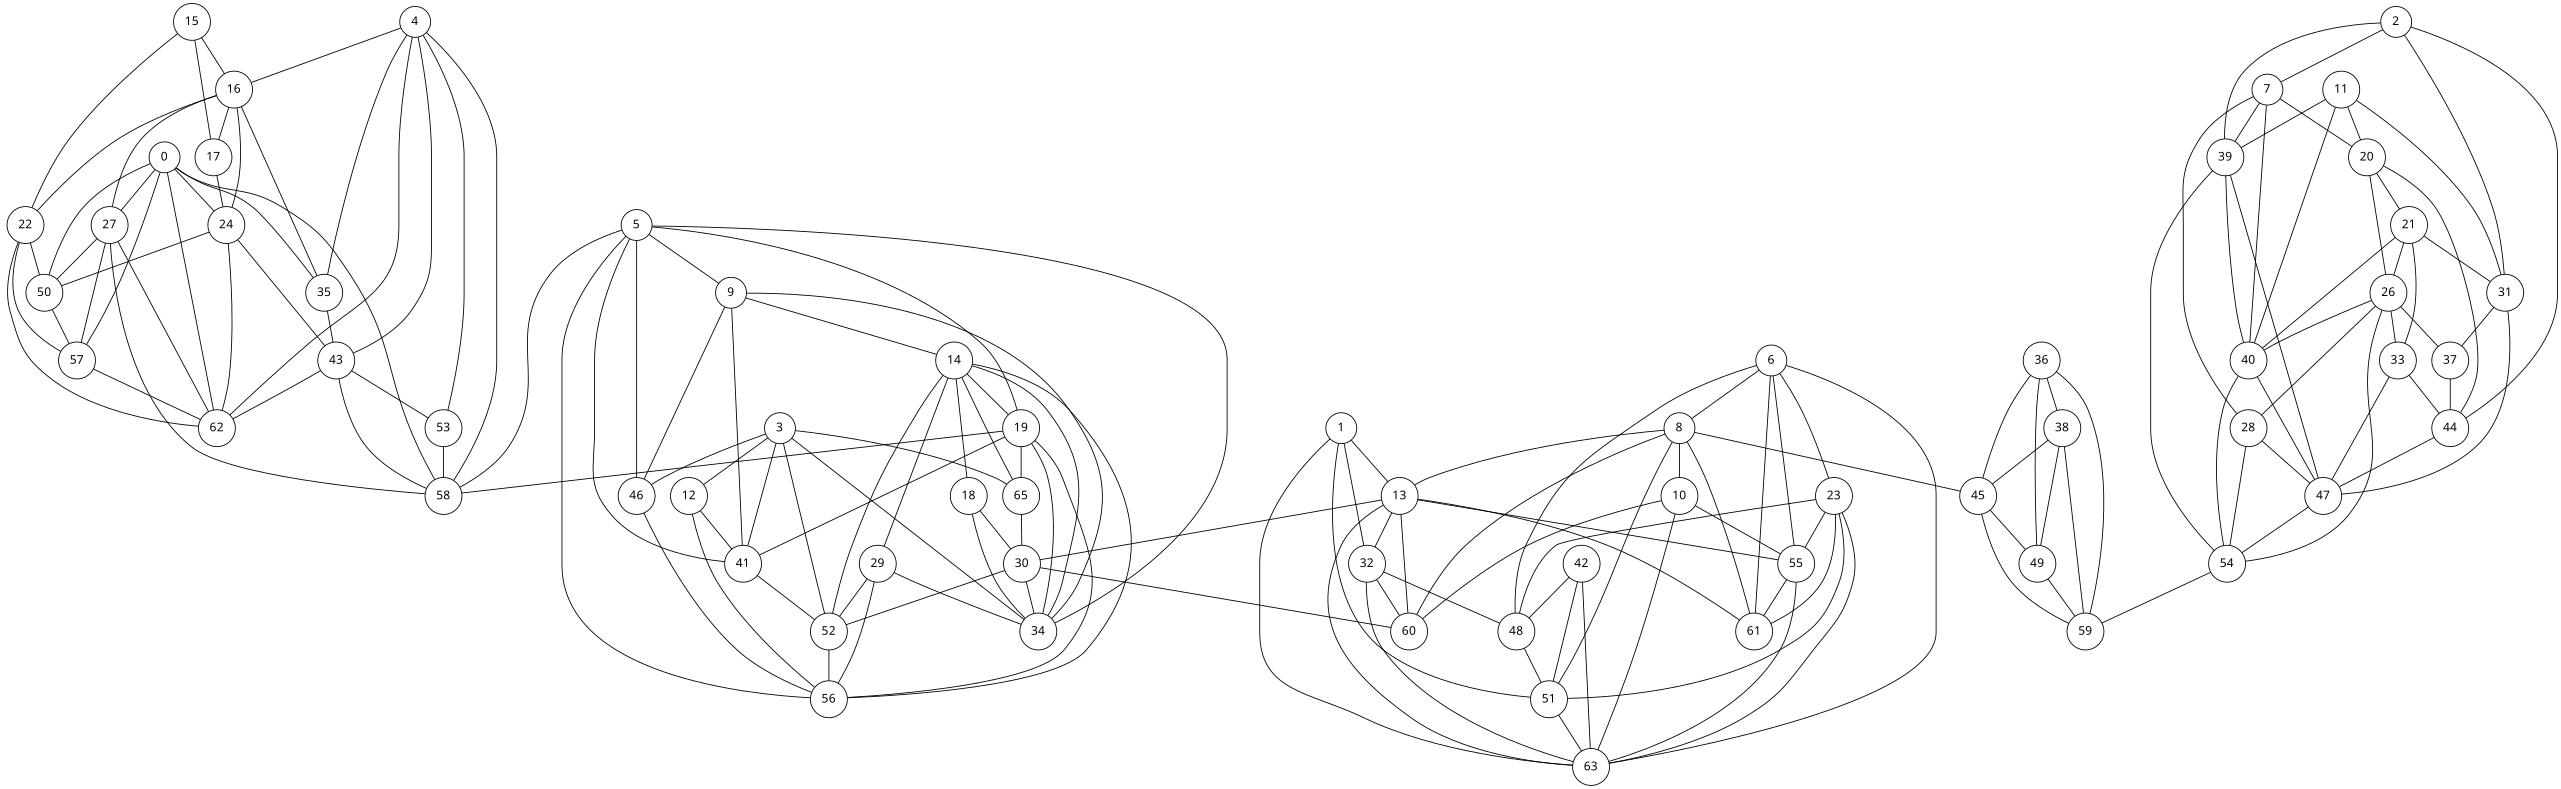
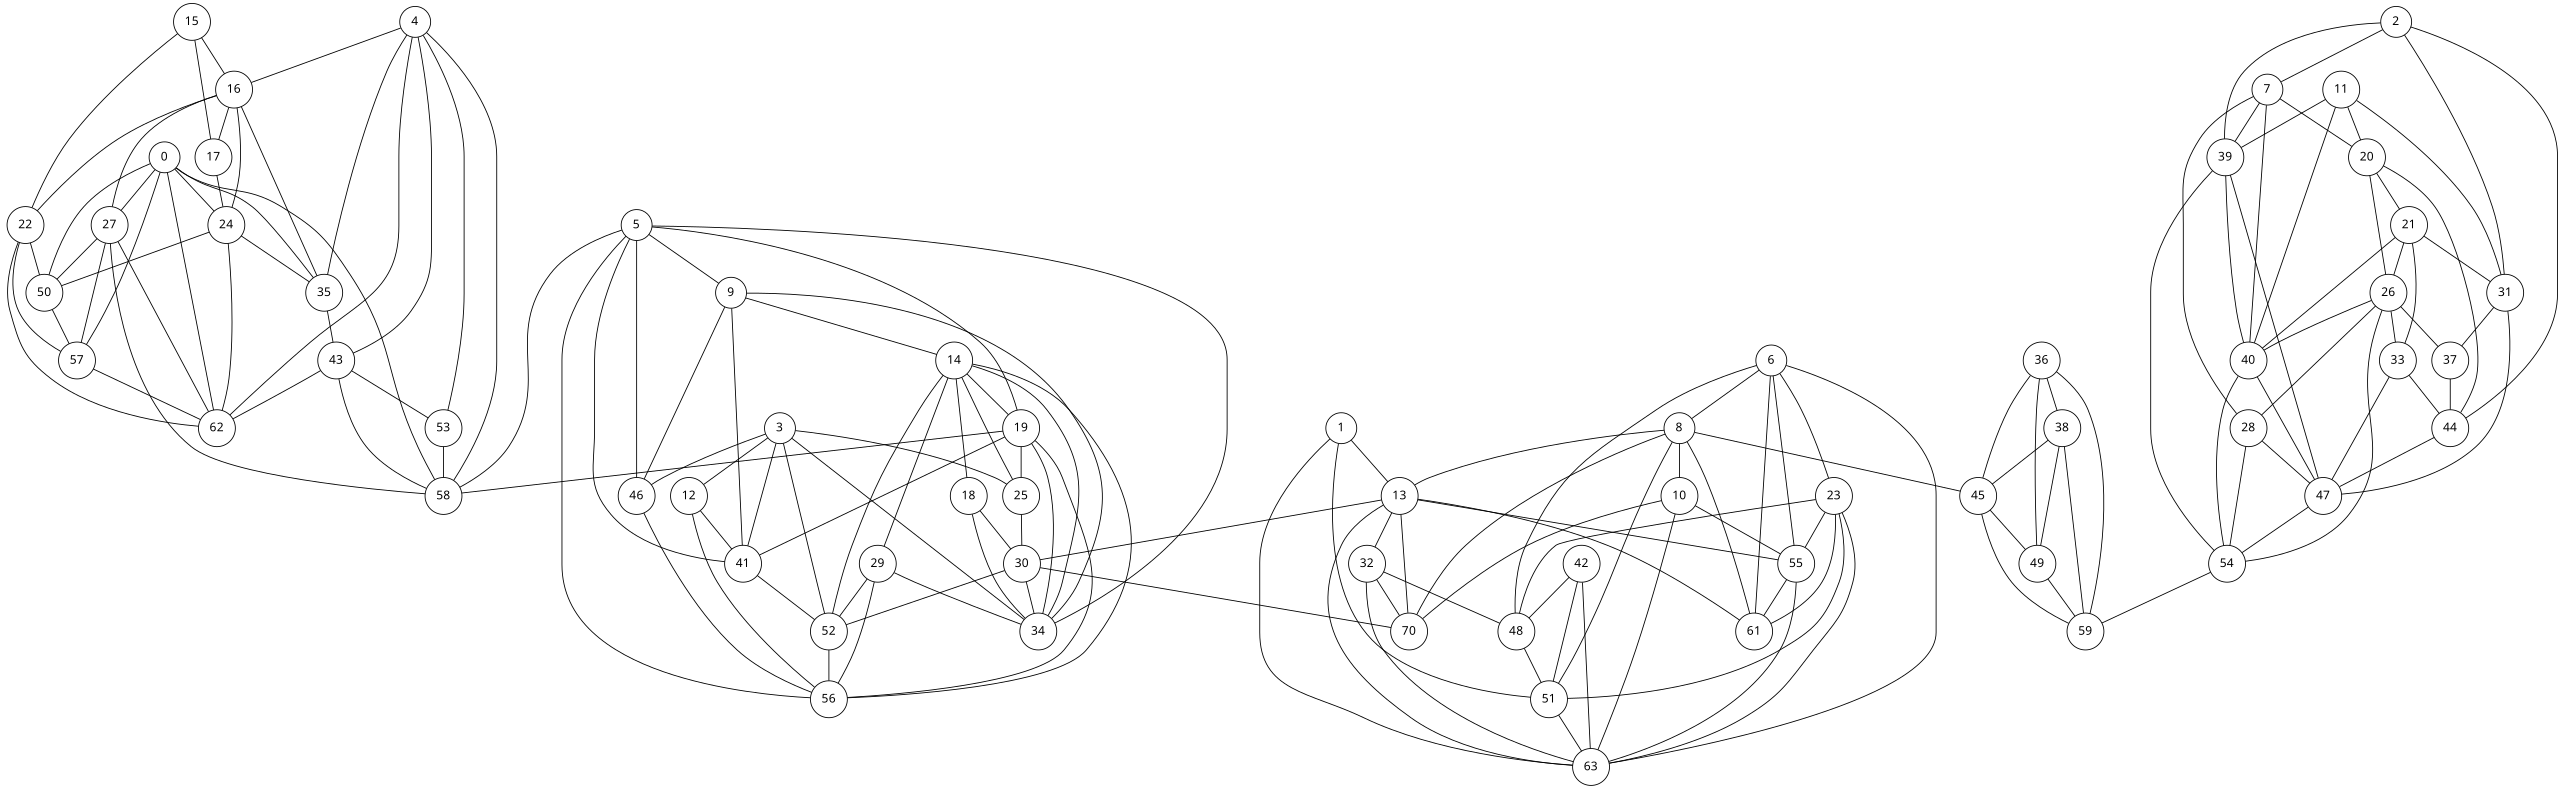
edge "24" -- "43": now "24" -- "35"
edge "1" -- "32": removed
node "65": label "65" -> "25"
node "60": label "60" -> "70"
